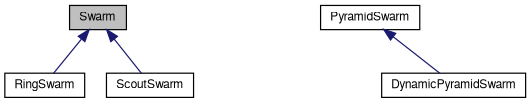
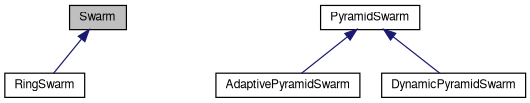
node "ScoutSwarm": removed
node "AdaptivePyramidSwarm": added
